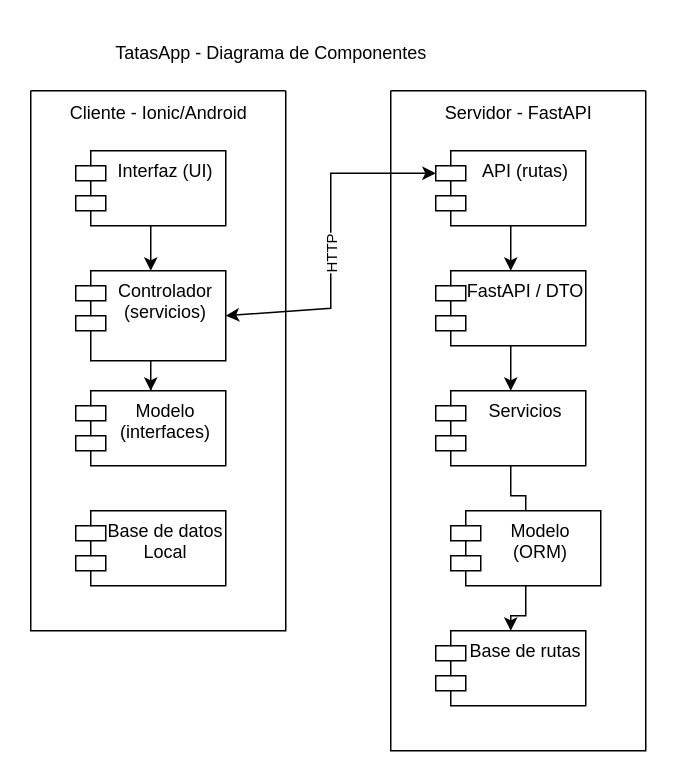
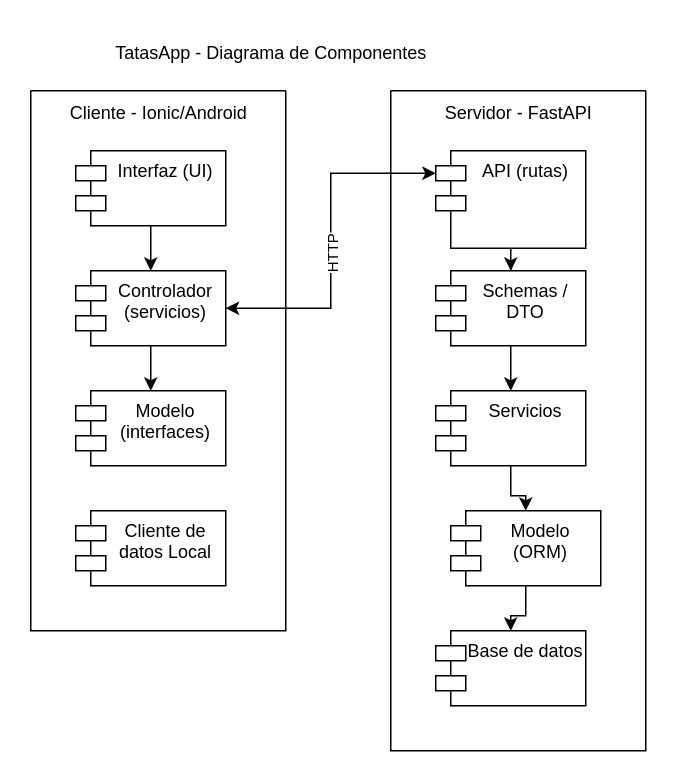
node "API (rutas)": size 150x75 -> 150x98
node "FastAPI / DTO": label "FastAPI / DTO" -> "Schemas / DTO"
node "Controlador (servicios)": size 150x90 -> 150x75
edge "Servicios" -- "Modelo (ORM)": arrowhead none -> classic
node "Base de datos Local": label "Base de datos Local" -> "Cliente de datos Local"
node "Base de rutas": label "Base de rutas" -> "Base de datos"
